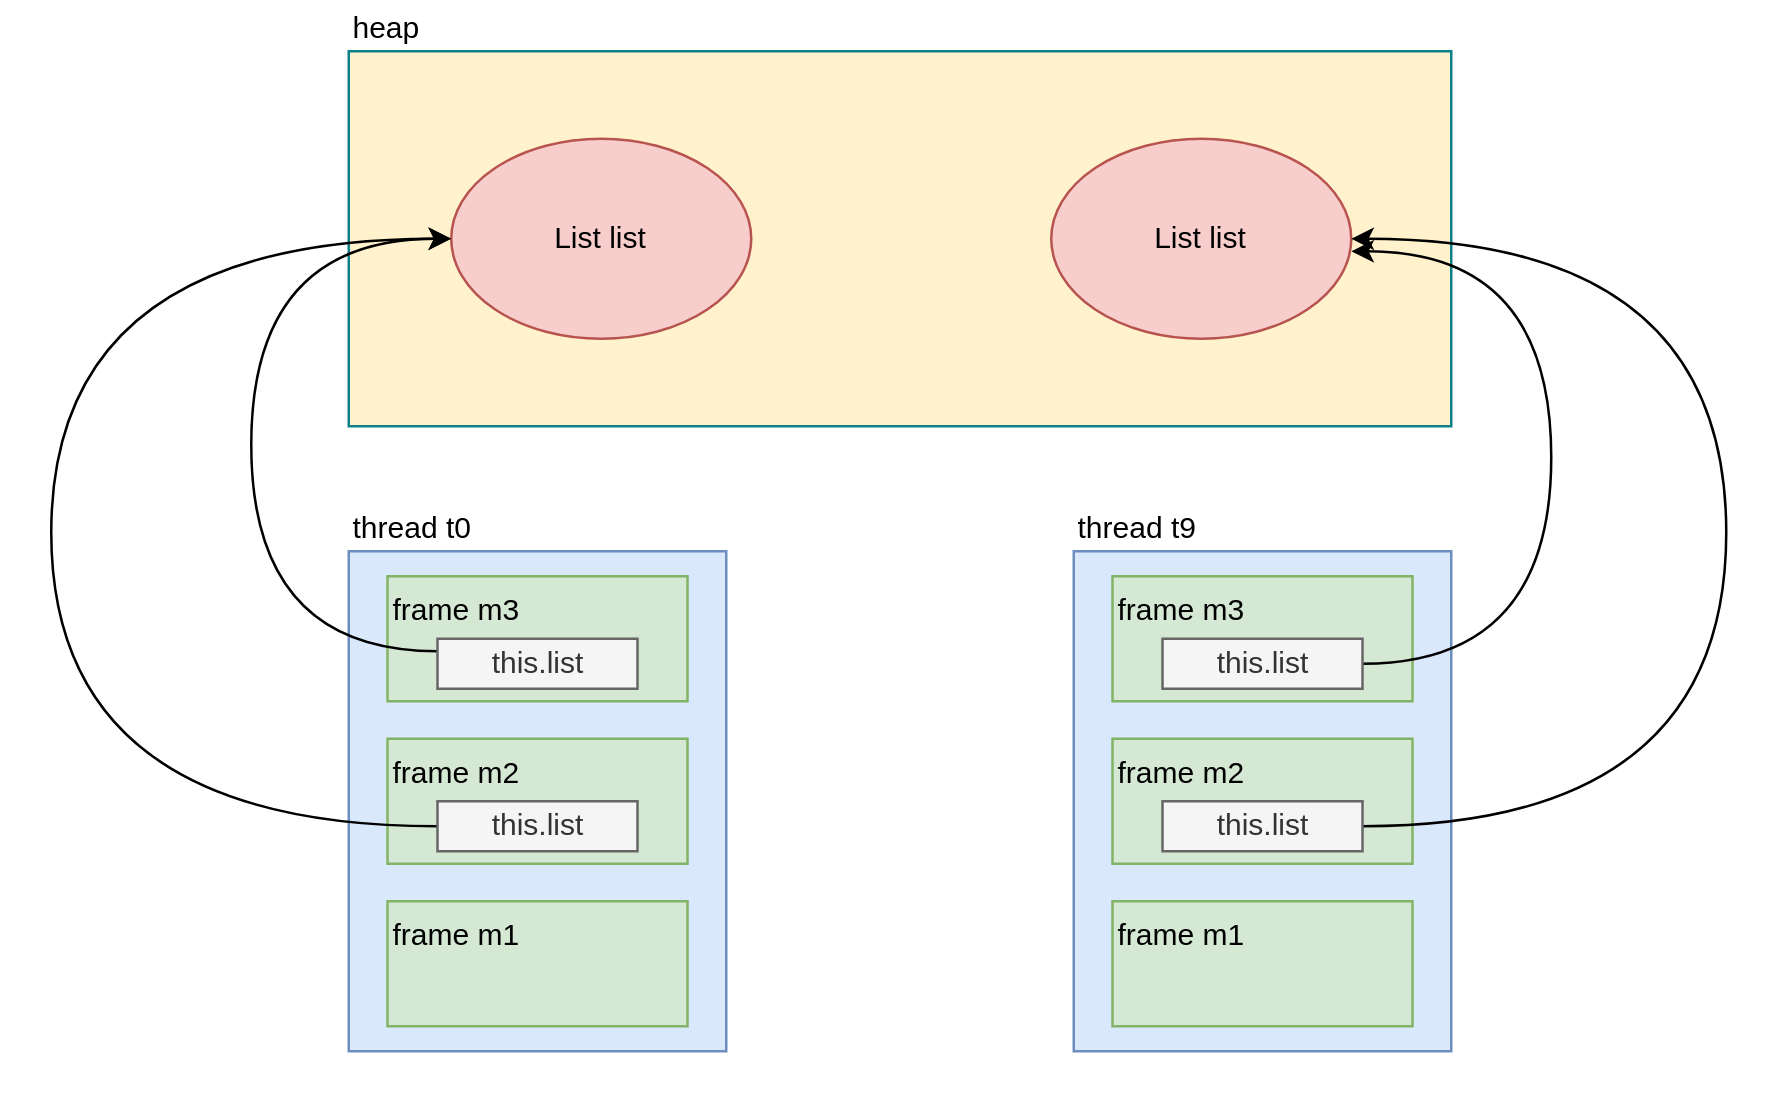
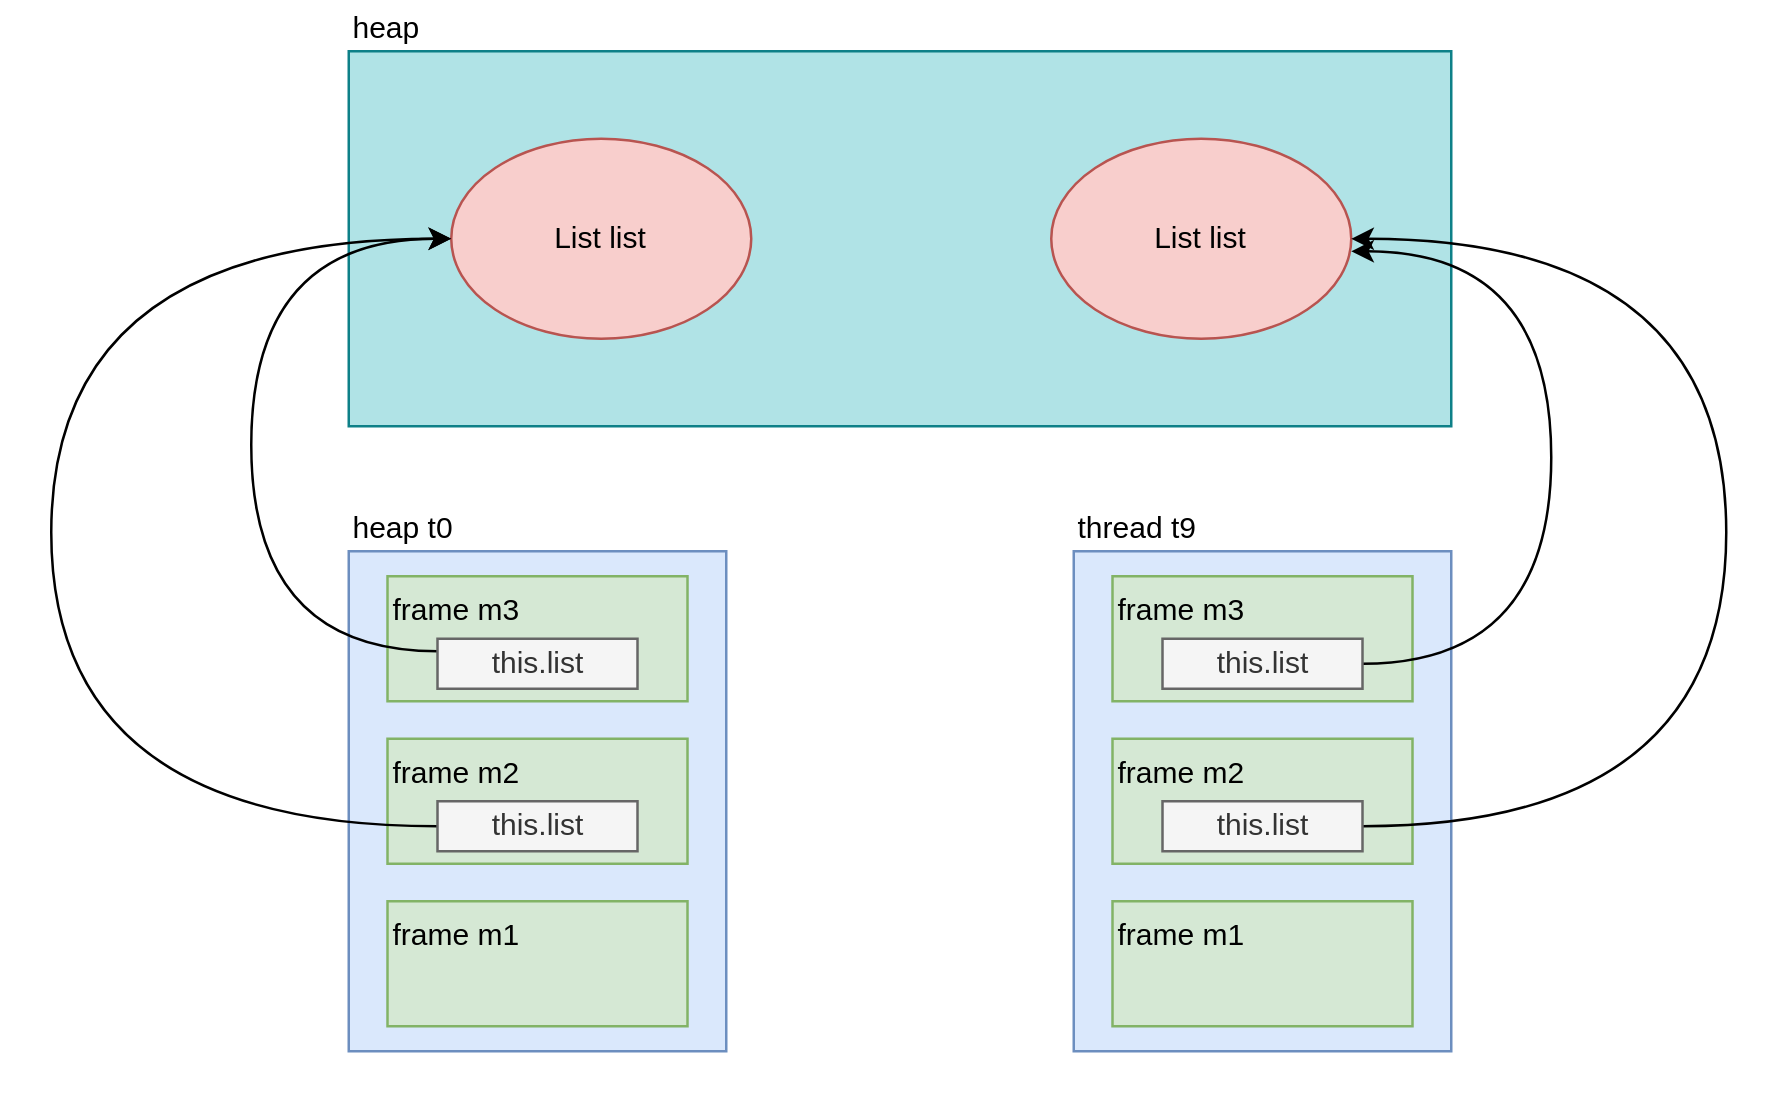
node "heap": fillcolor #fff2cc -> #b0e3e6
node "thread t0": label "thread t0" -> "heap t0"
